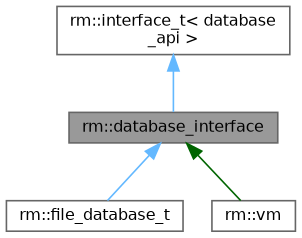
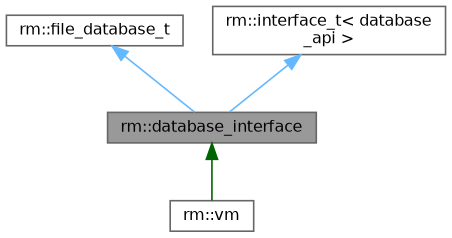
edge "rm::file_database_t" -> "rm::database_interface": reversed
